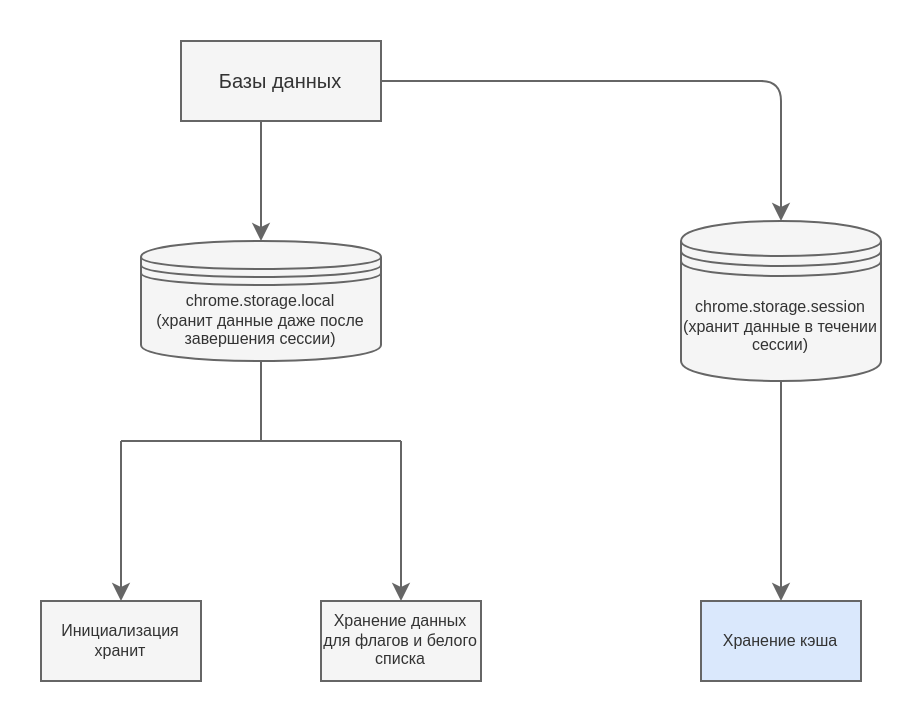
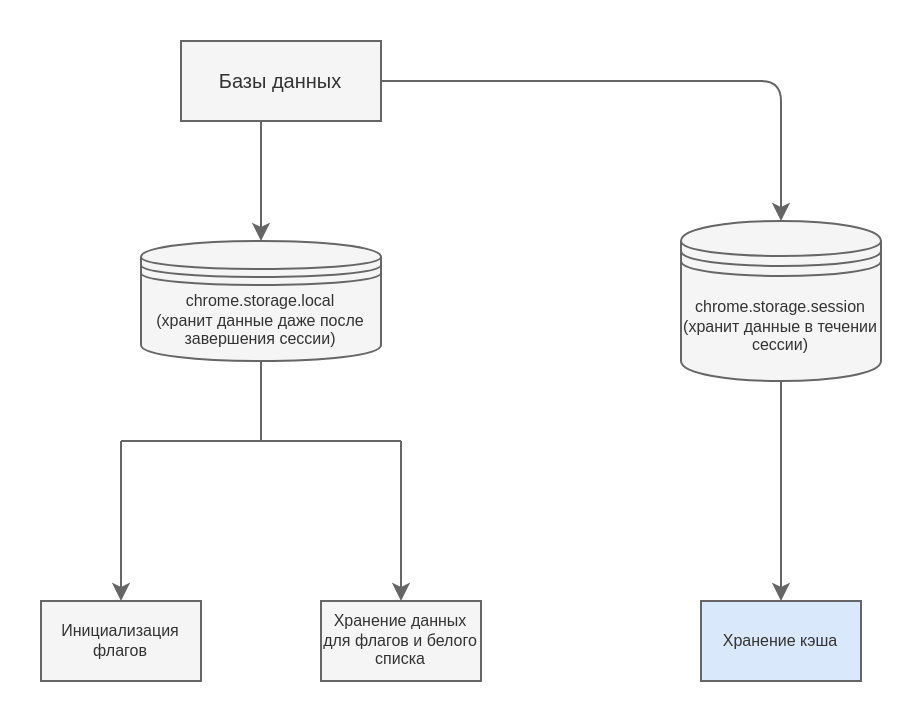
node "Инициализация хранит": label "Инициализация хранит" -> "Инициализация флагов"
